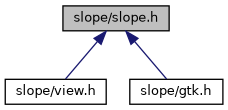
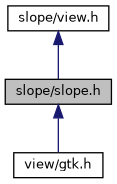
edge "slope/view.h" -> "slope/slope.h": reversed
node "slope/gtk.h": label "slope/gtk.h" -> "view/gtk.h"
